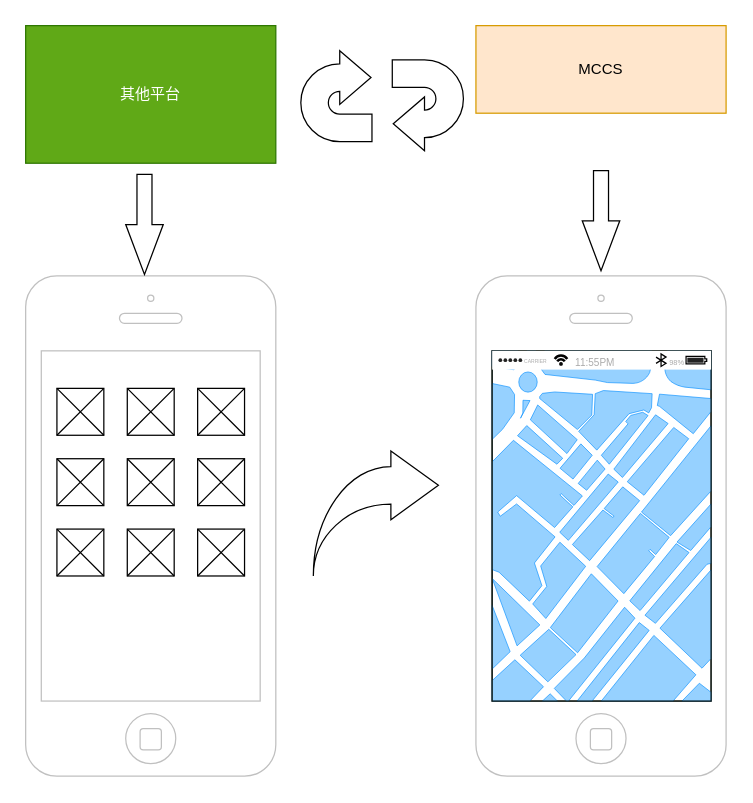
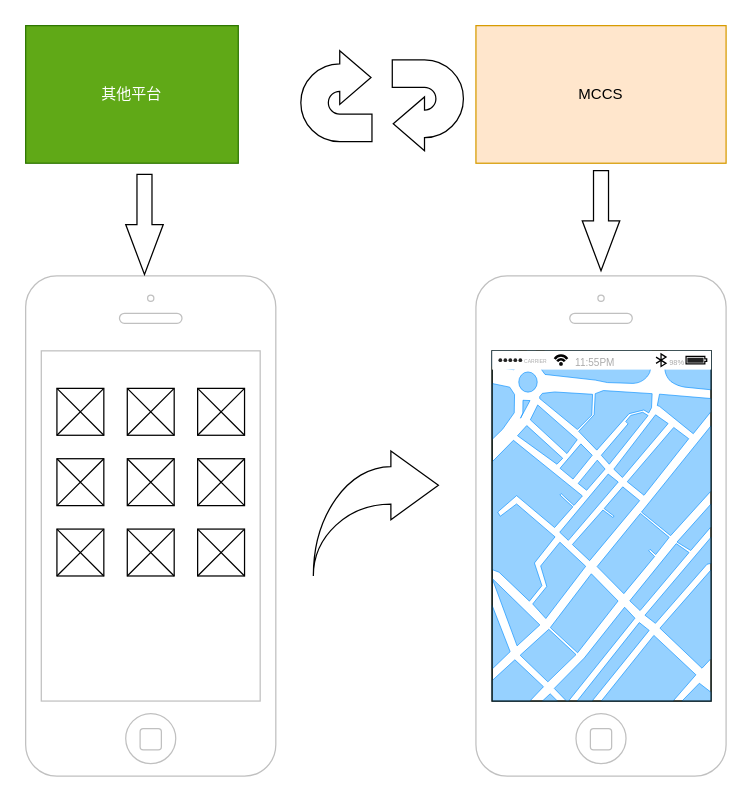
node "MCCS": size 250x88 -> 250x138
node "其他平台": size 250x138 -> 213x138
